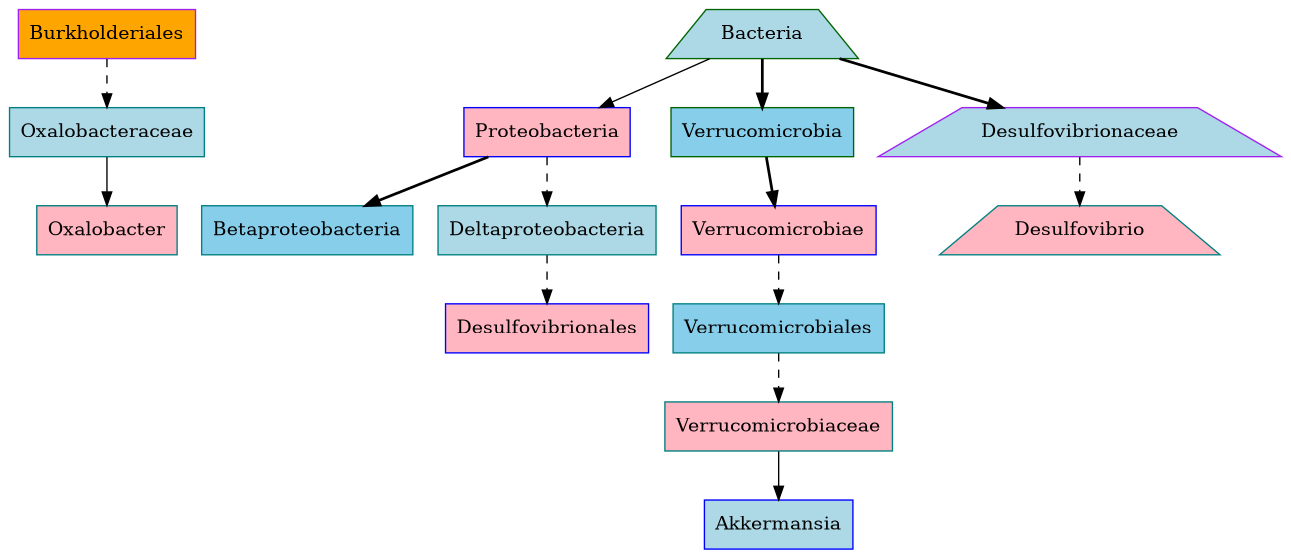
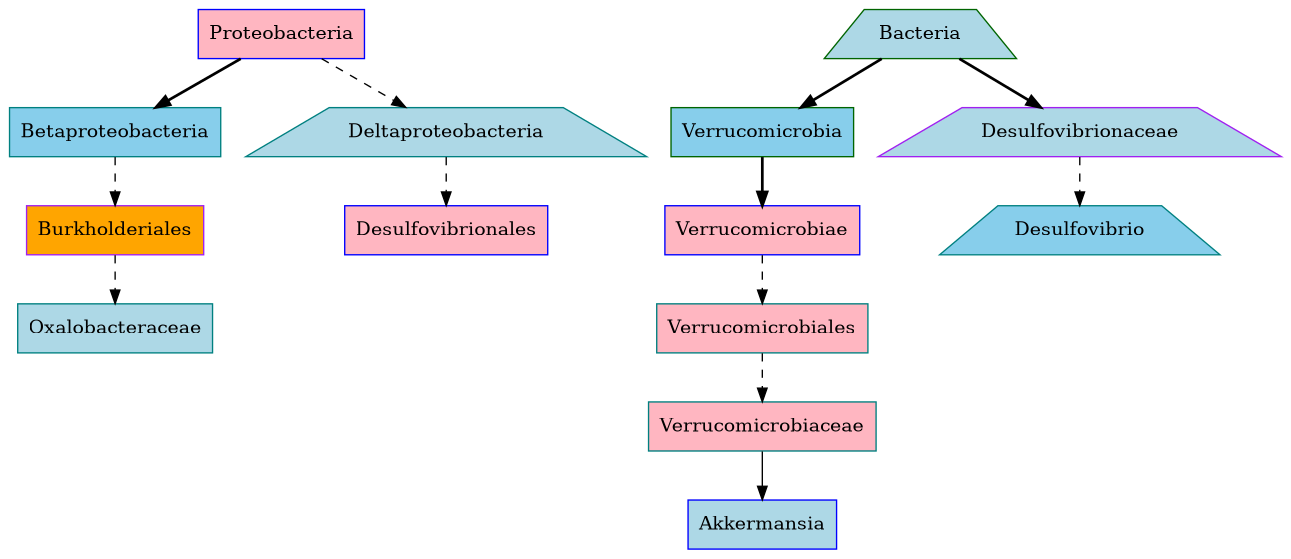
edge "Bacteria" -> "Proteobacteria": removed
edge "Betaproteobacteria" -> "Burkholderiales": added
node "Oxalobacter": removed
node "Deltaproteobacteria": shape box -> trapezium
node "Desulfovibrio": fillcolor lightpink -> skyblue
node "Verrucomicrobiales": fillcolor skyblue -> lightpink
